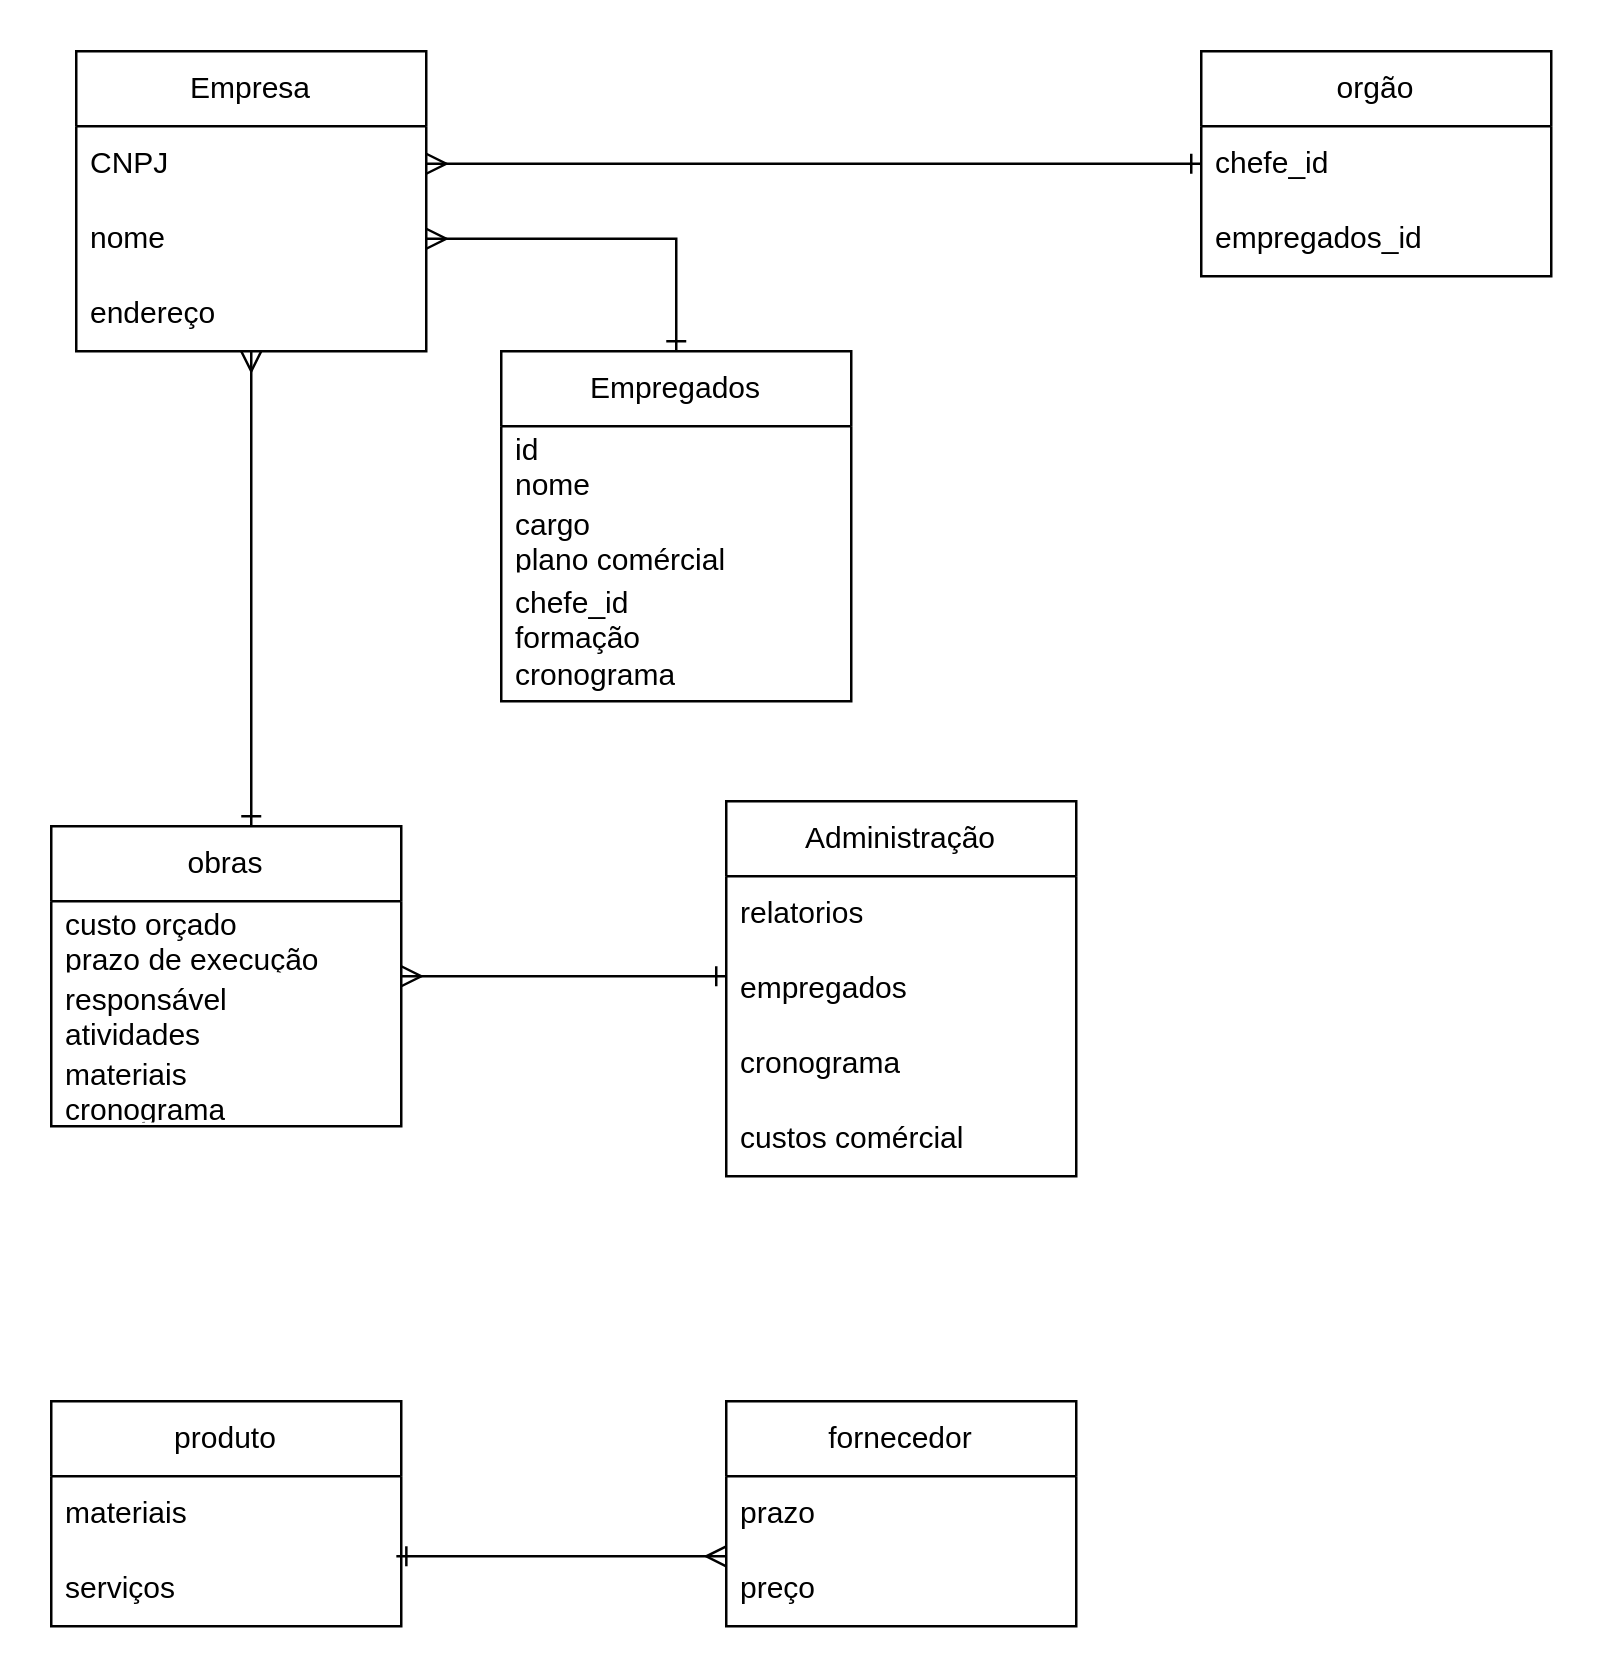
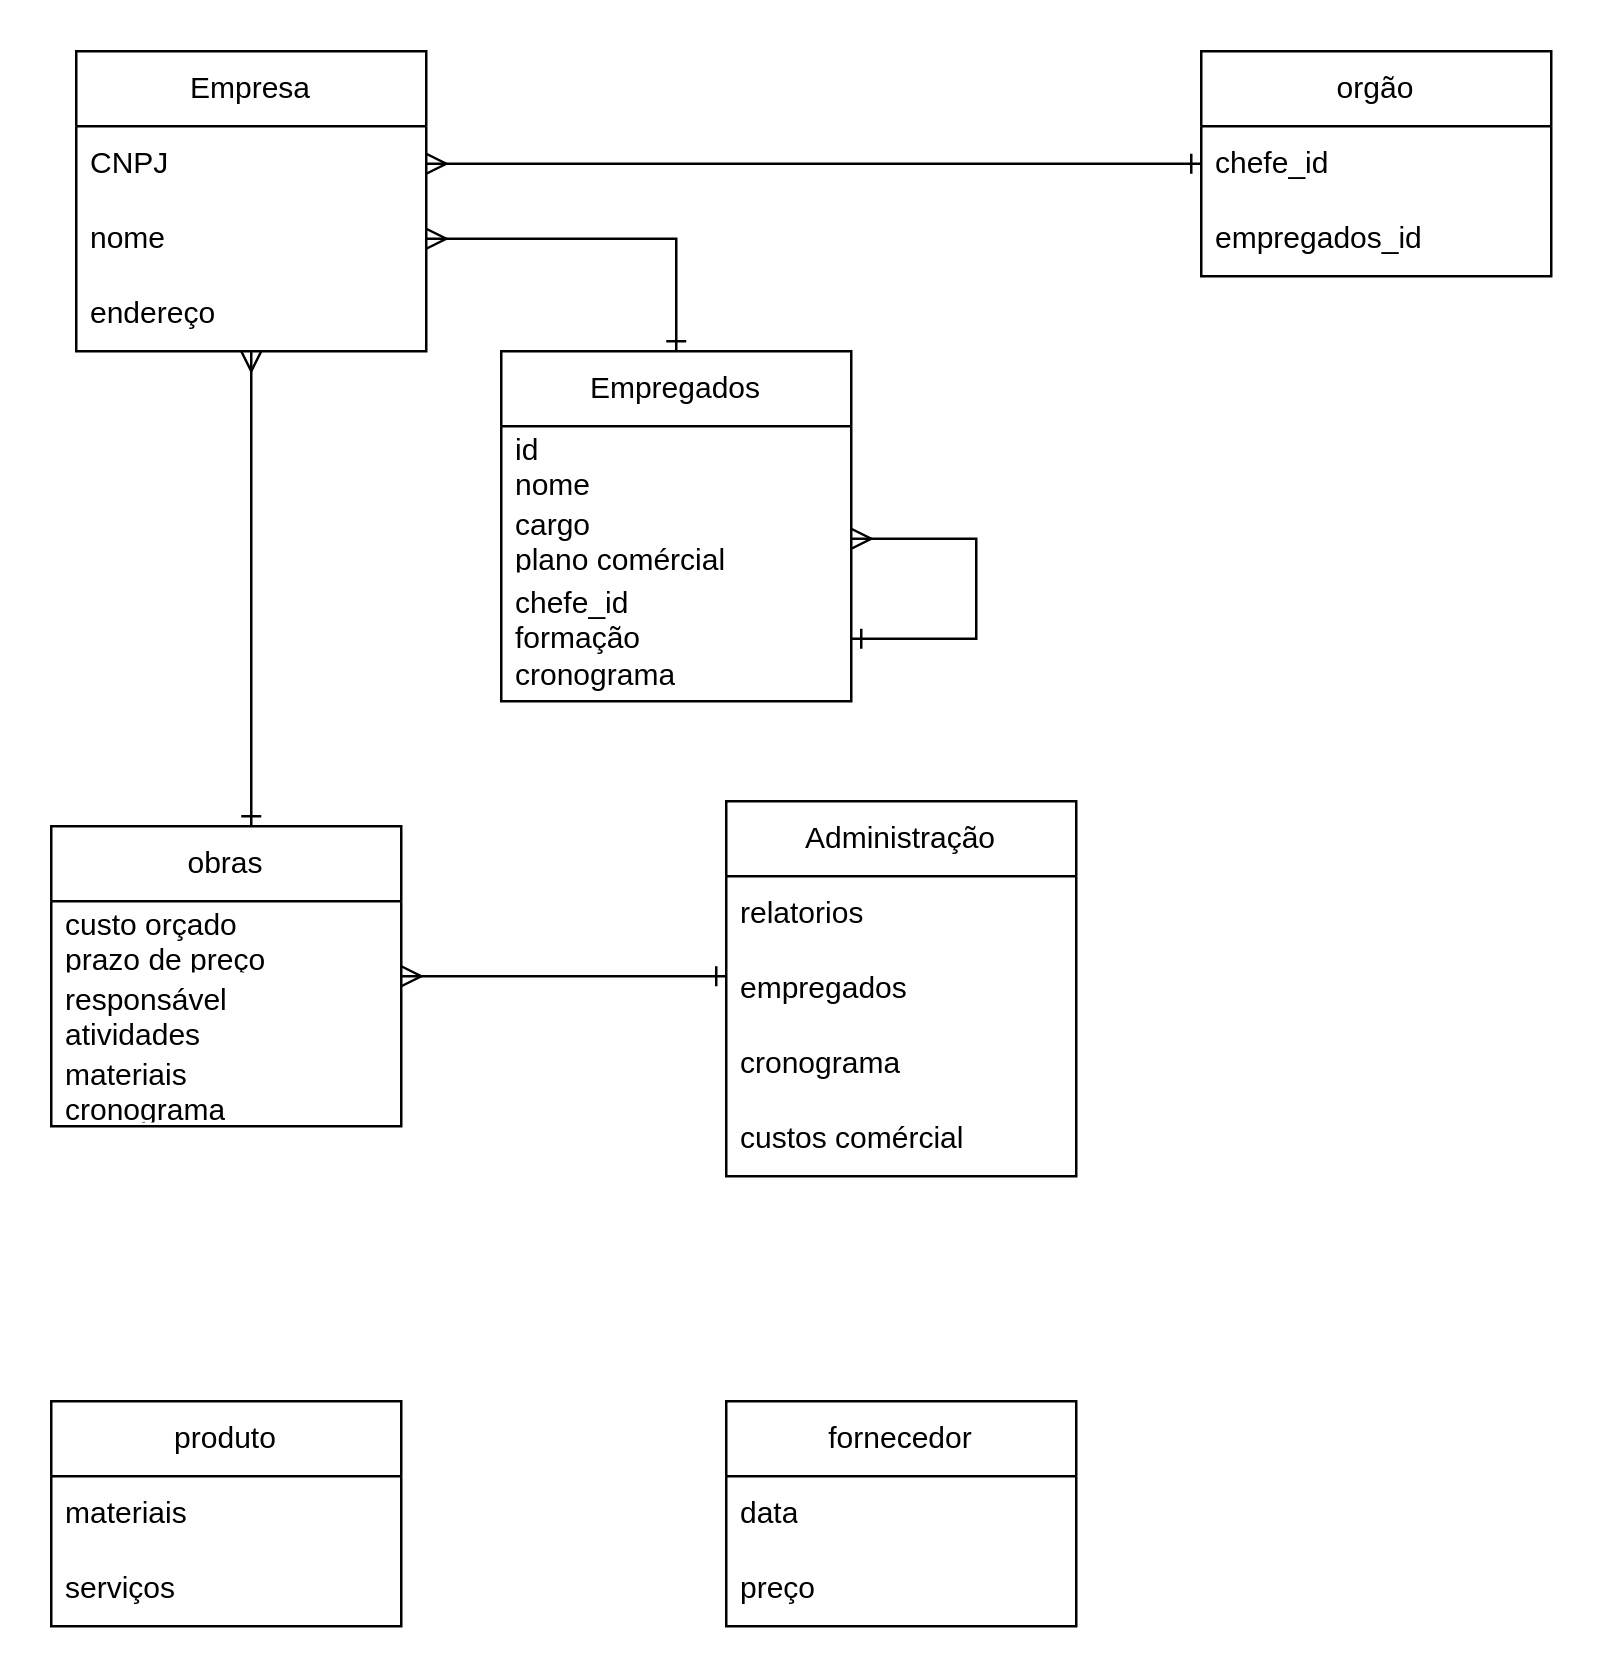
edge "cargo plano comércial" -- "chefe_id formação cronograma": added
node "custo orçado prazo de execução": label "custo orçado prazo de execução" -> "custo orçado prazo de preço"
node "prazo": label "prazo" -> "data"
edge "serviços" -- "preço": removed
